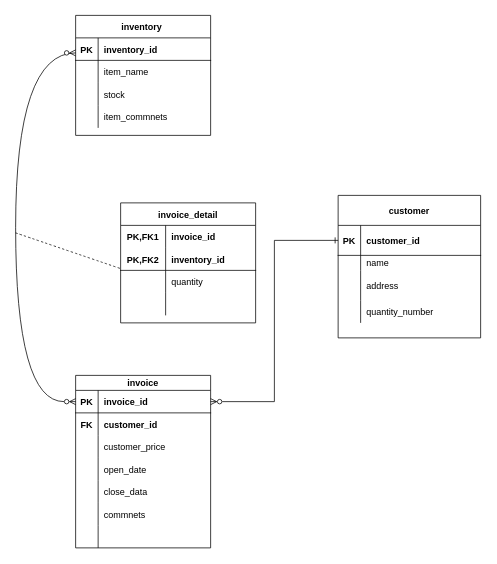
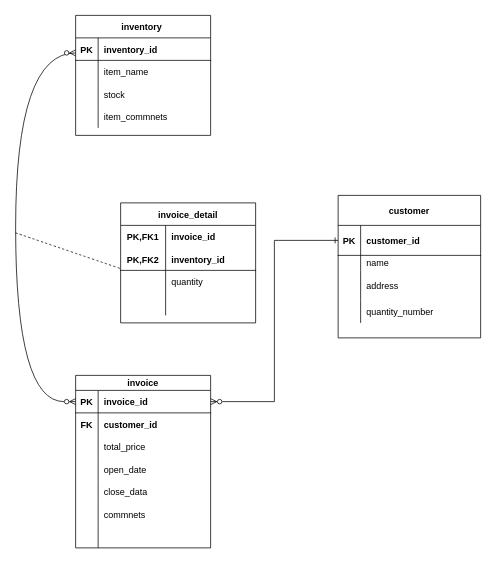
node "customer_price": label "customer_price" -> "total_price"
